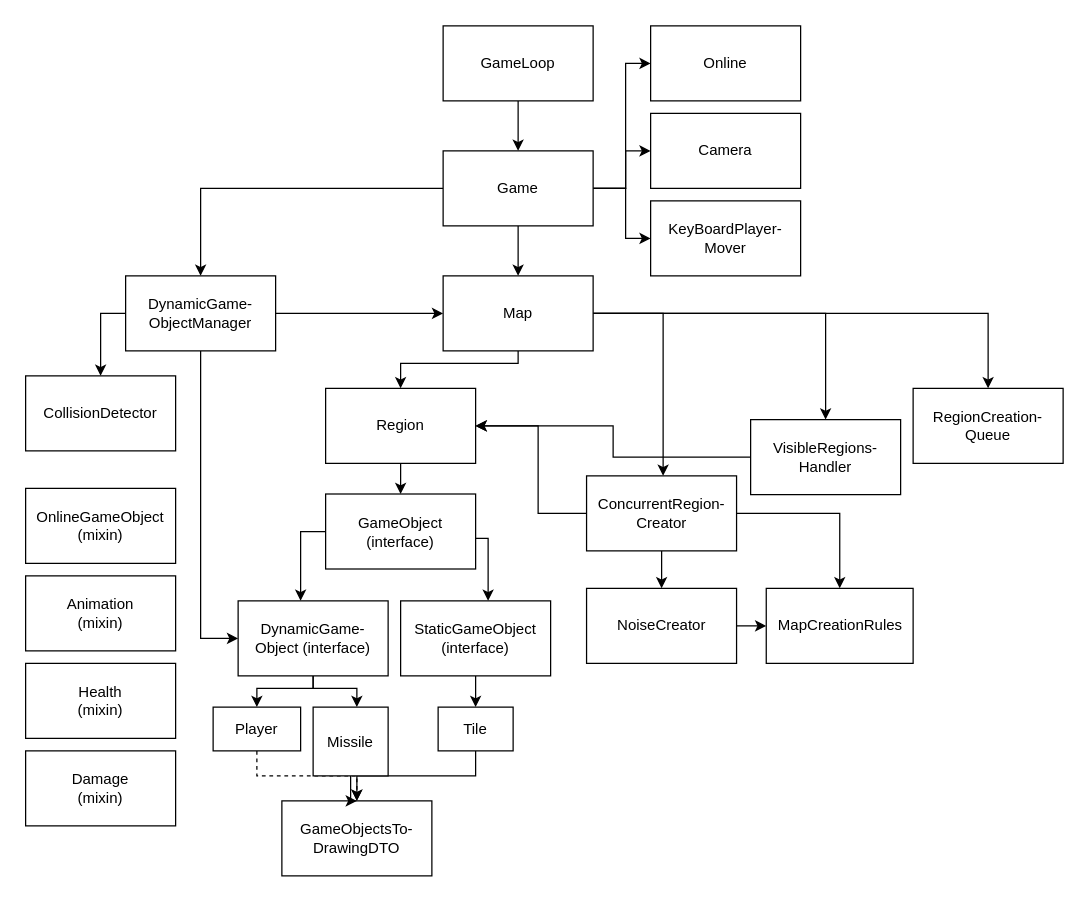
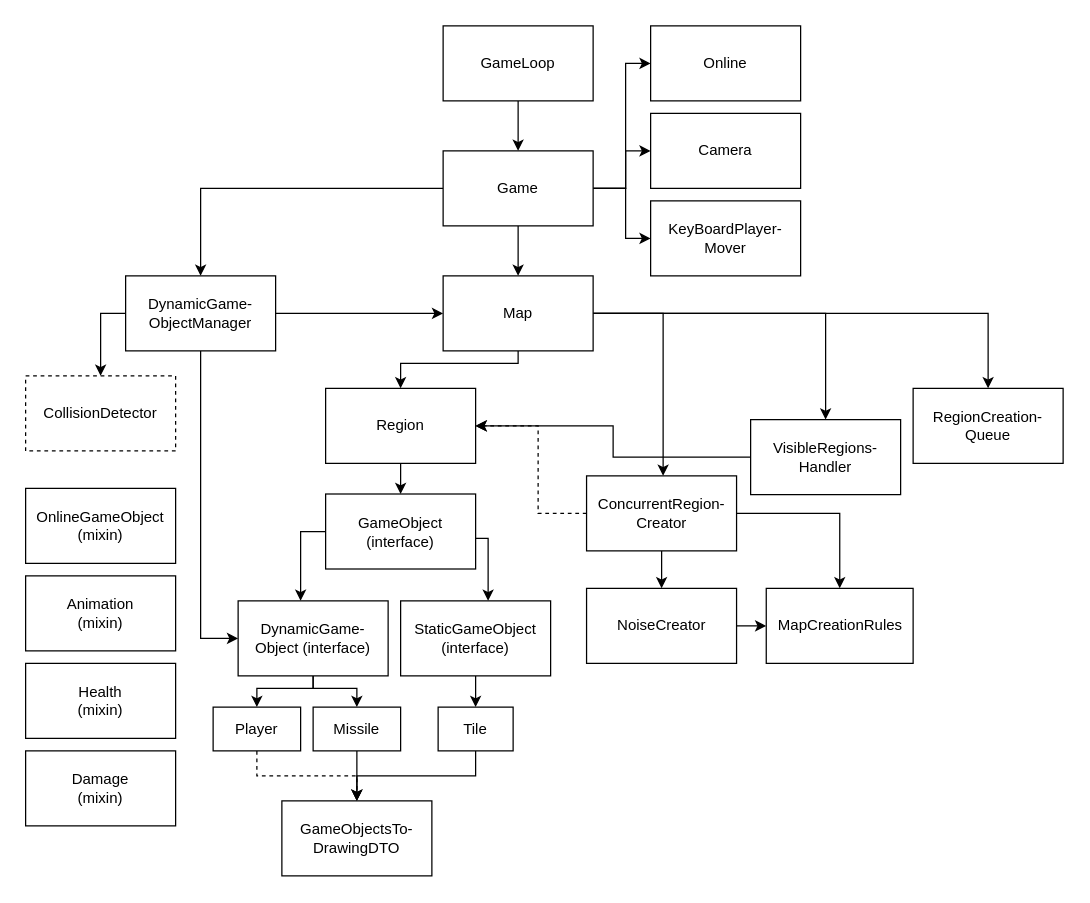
node "CollisionDetector": style solid -> dashed
edge "ConcurrentRegion-Creator" -> "Region": style solid -> dashed
node "Missile": size 75x69 -> 88x44
